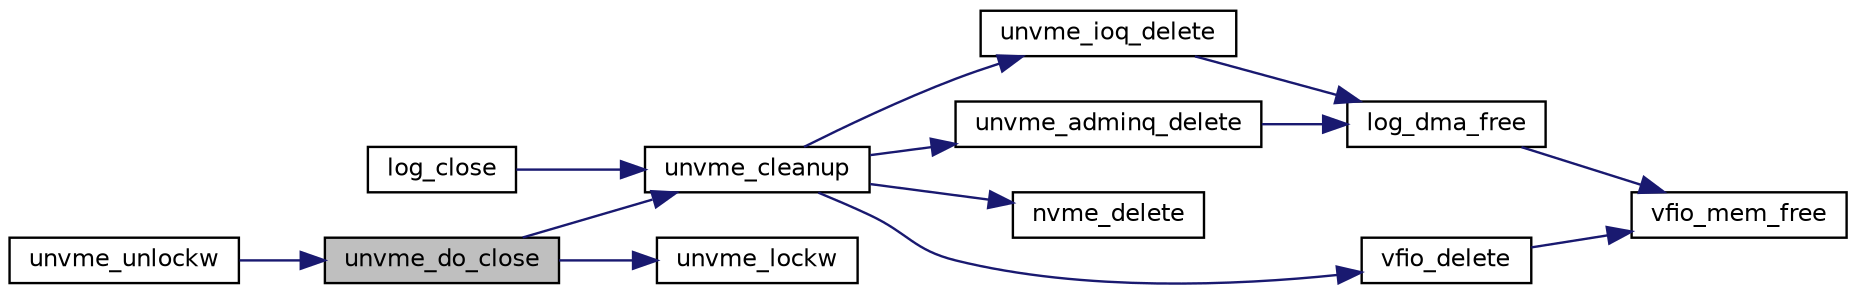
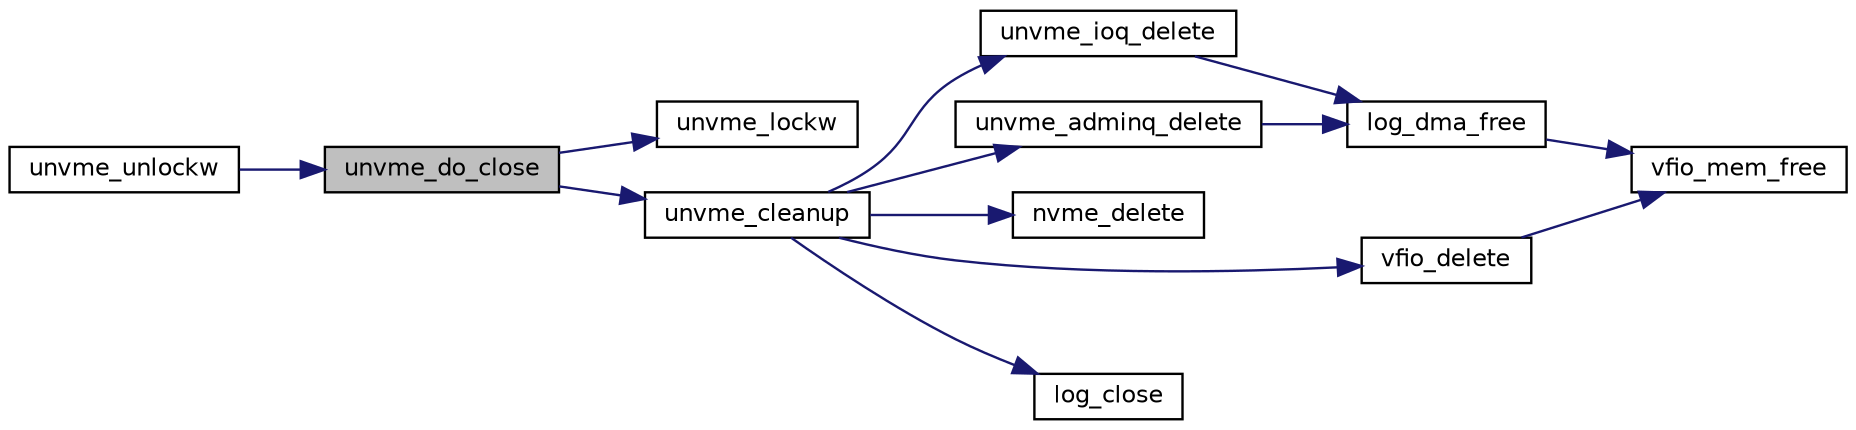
edge "log_close" -> "unvme_cleanup": reversed
